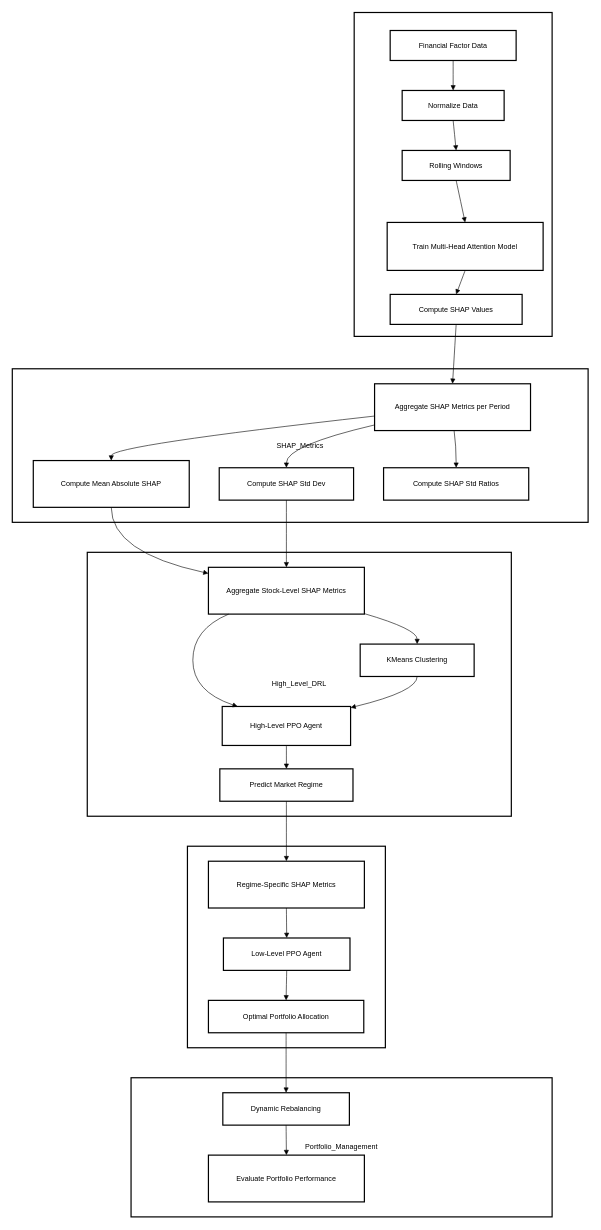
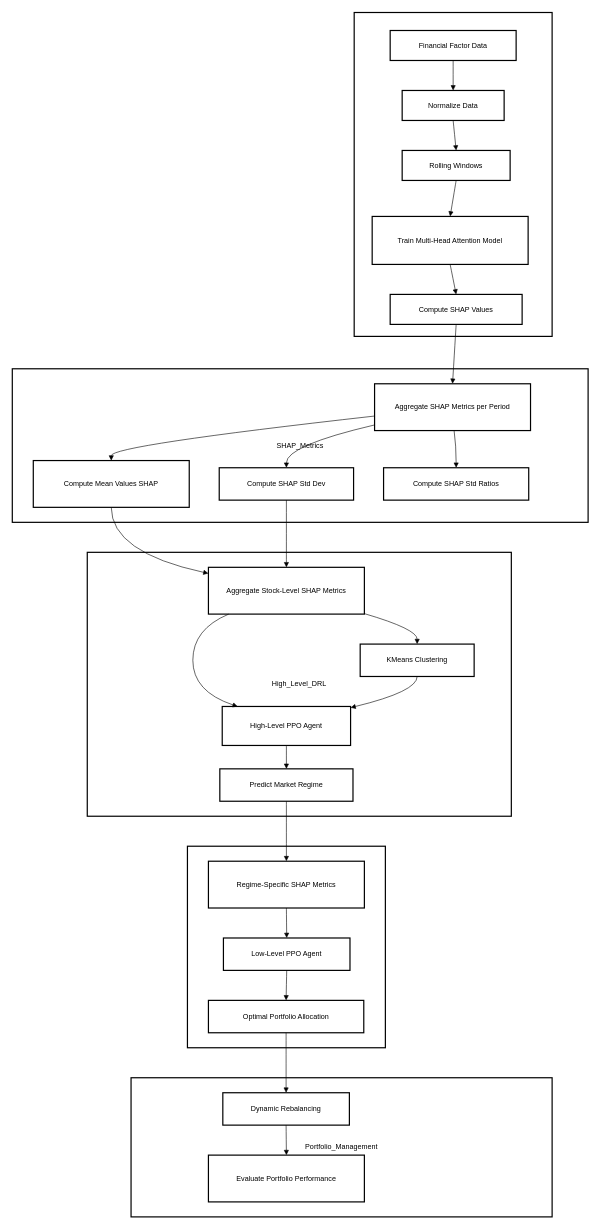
node "Train Multi-Head Attention Model": moved (465, 246) -> (450, 240)
node "Compute Mean Absolute SHAP": label "Compute Mean Absolute SHAP" -> "Compute Mean Values SHAP"
